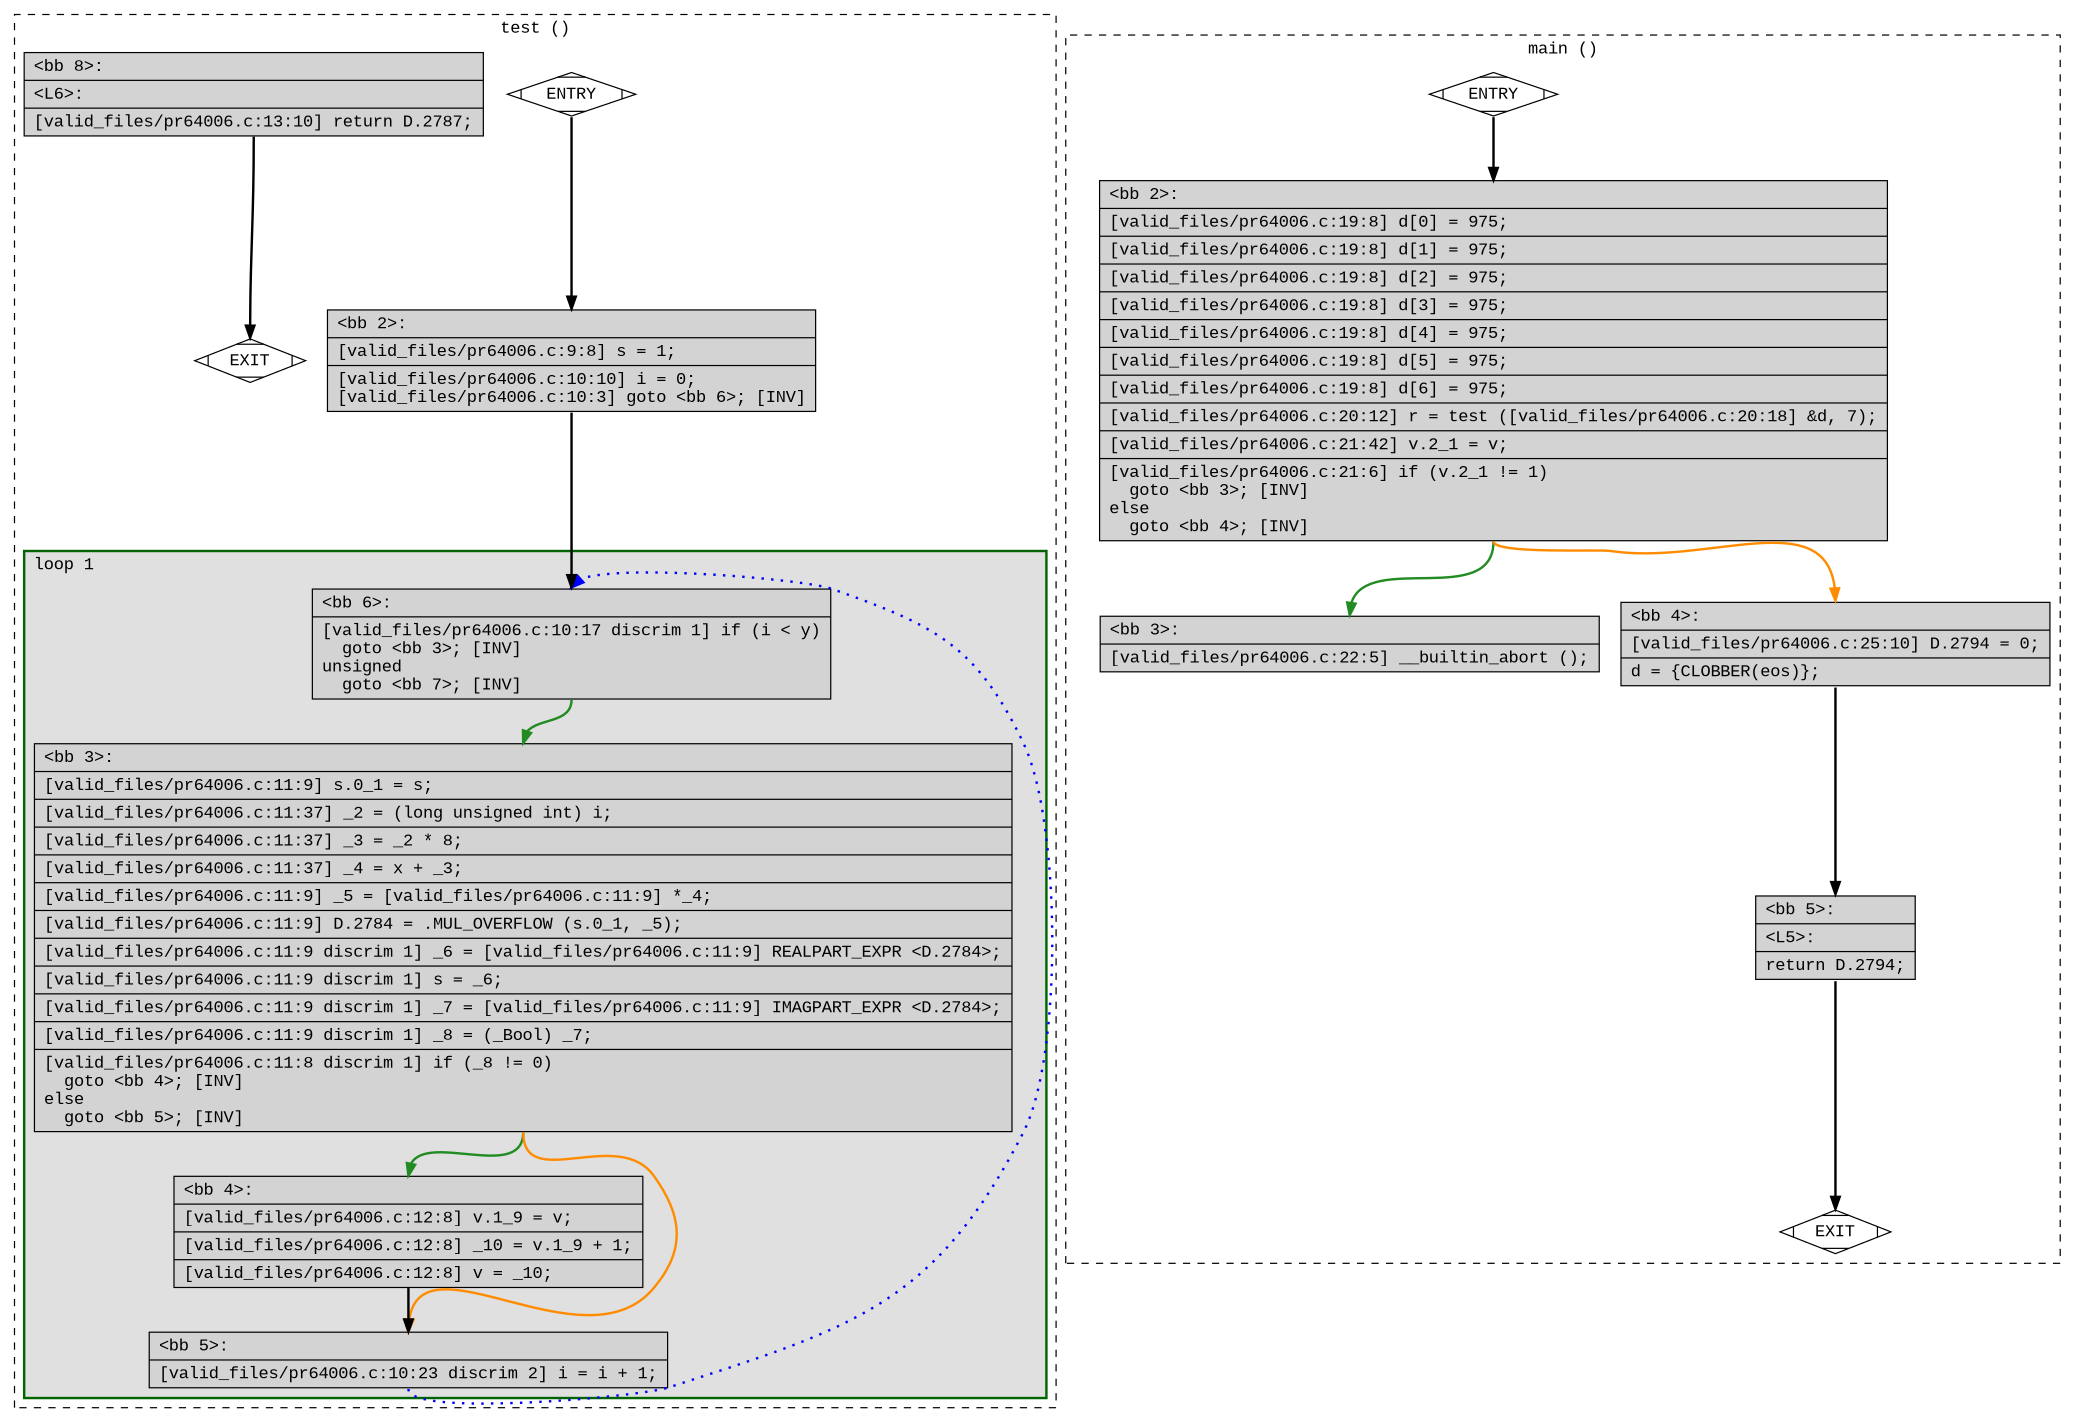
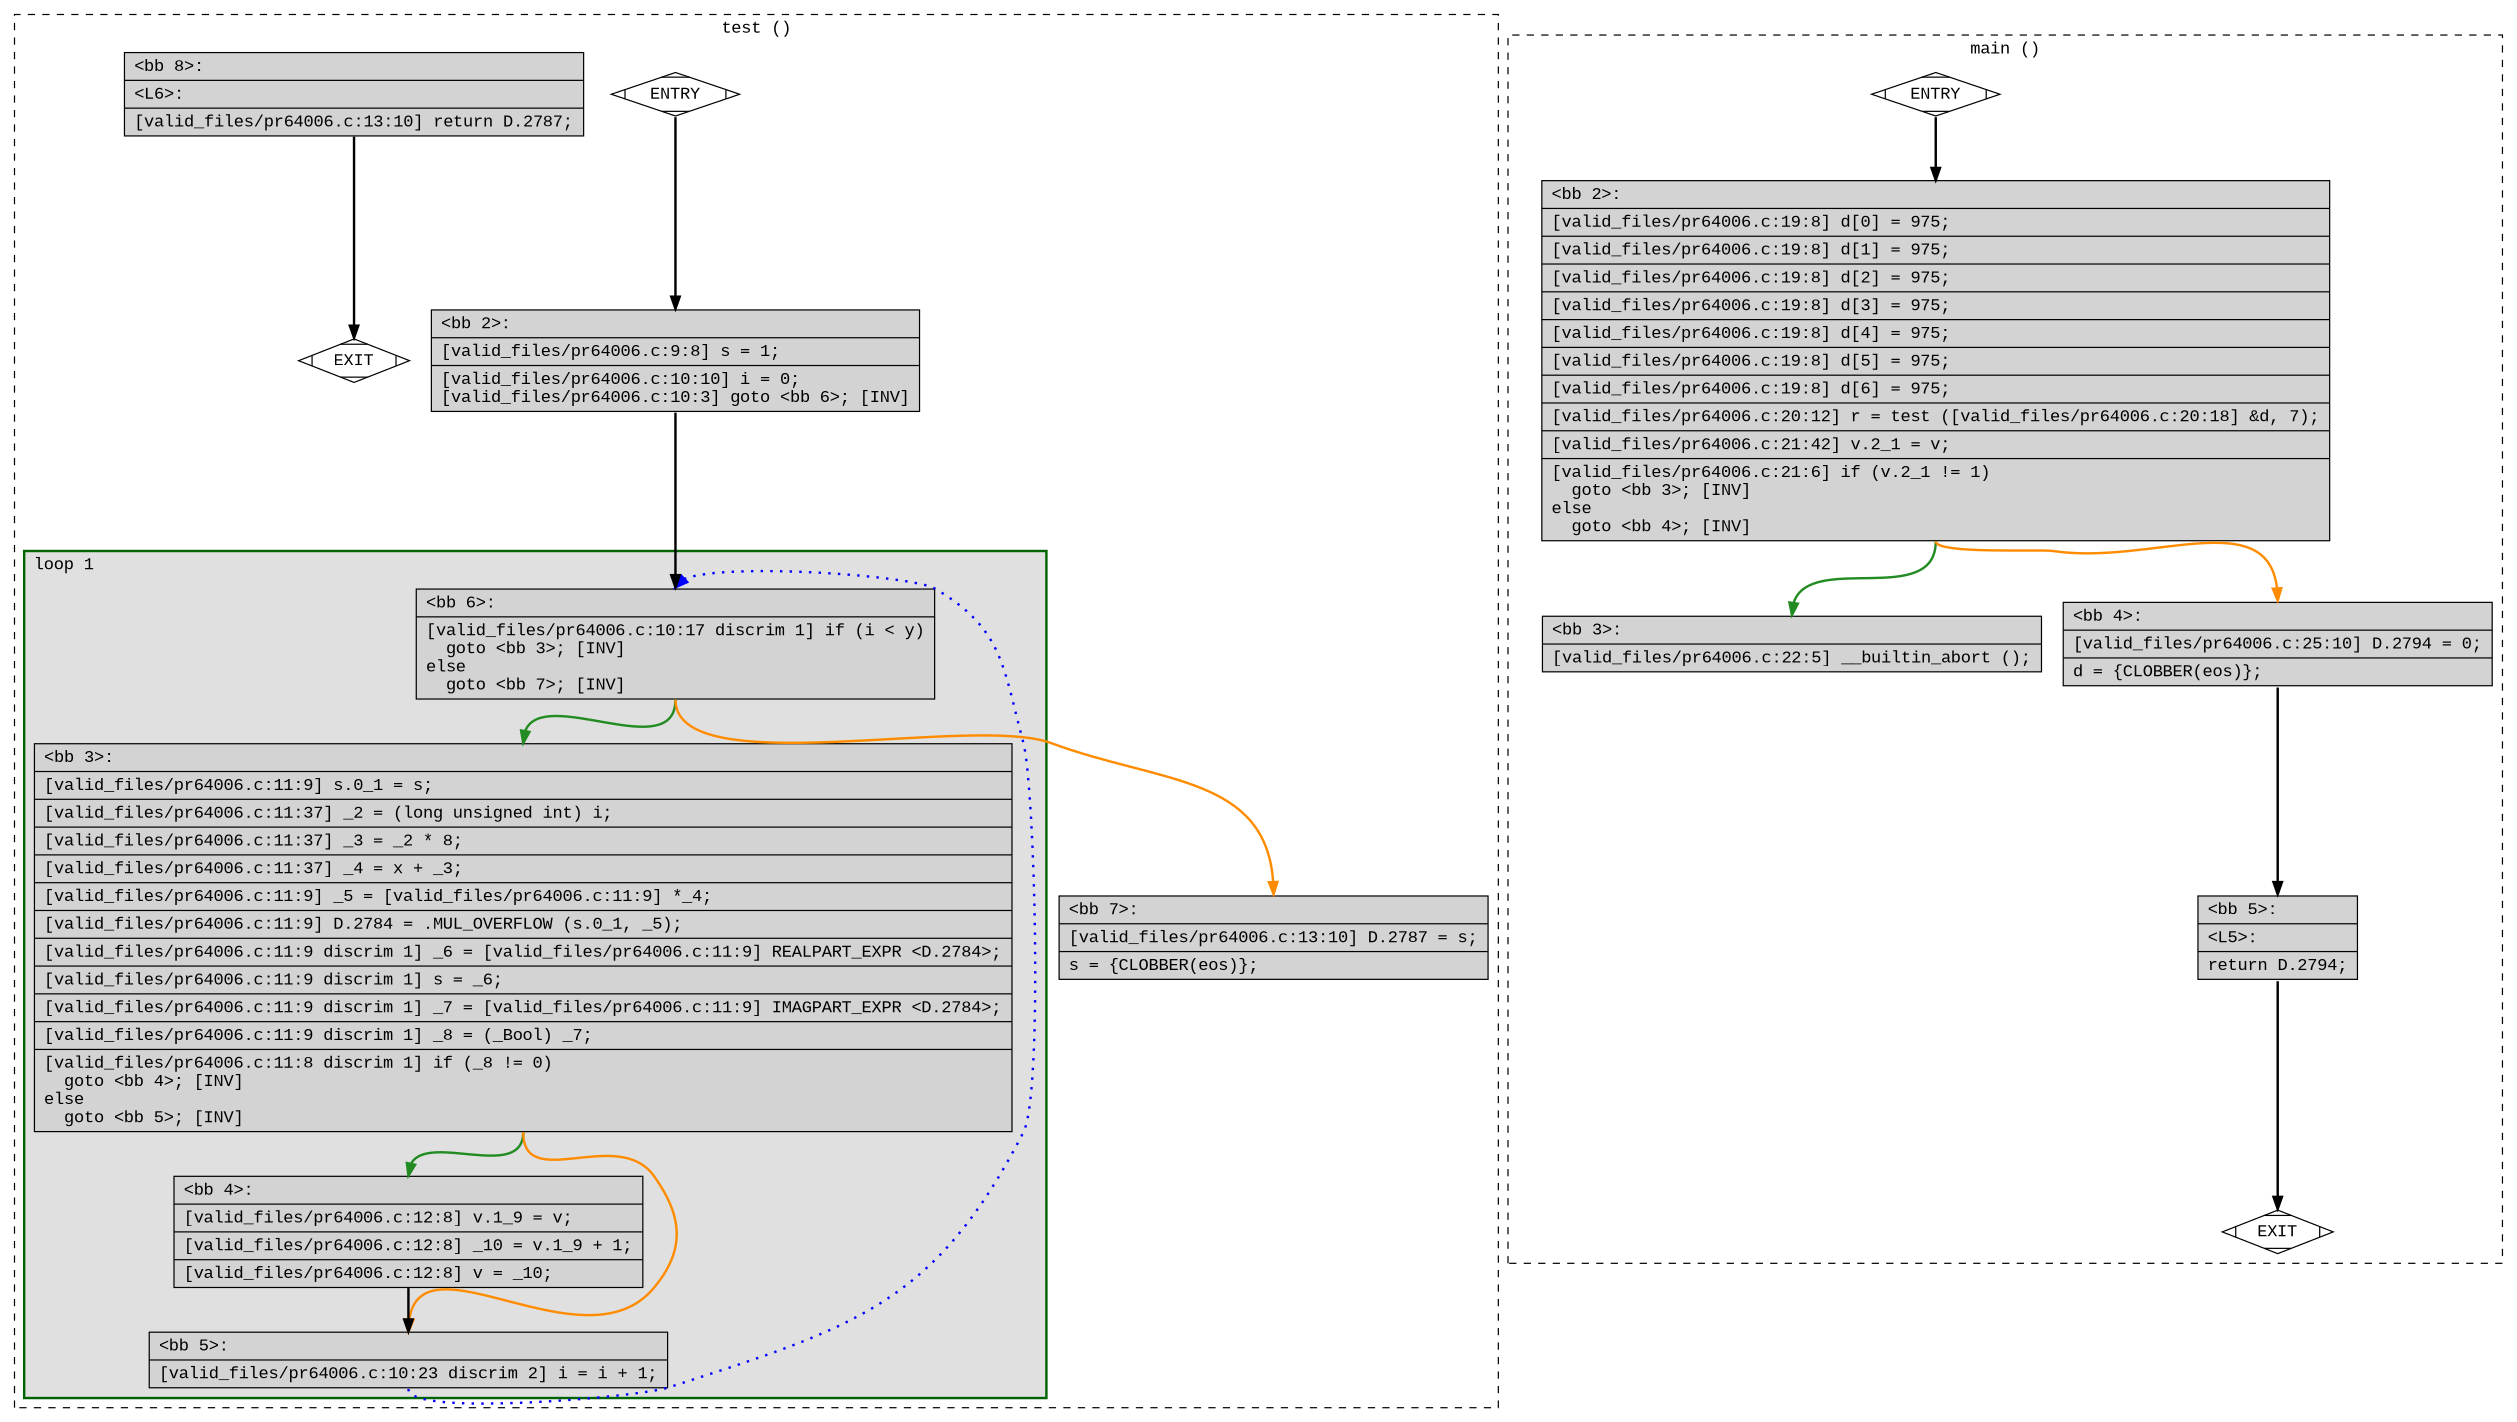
node "<bb 6>:": text "unsigned" -> "else"
node "<bb 7>:": added
